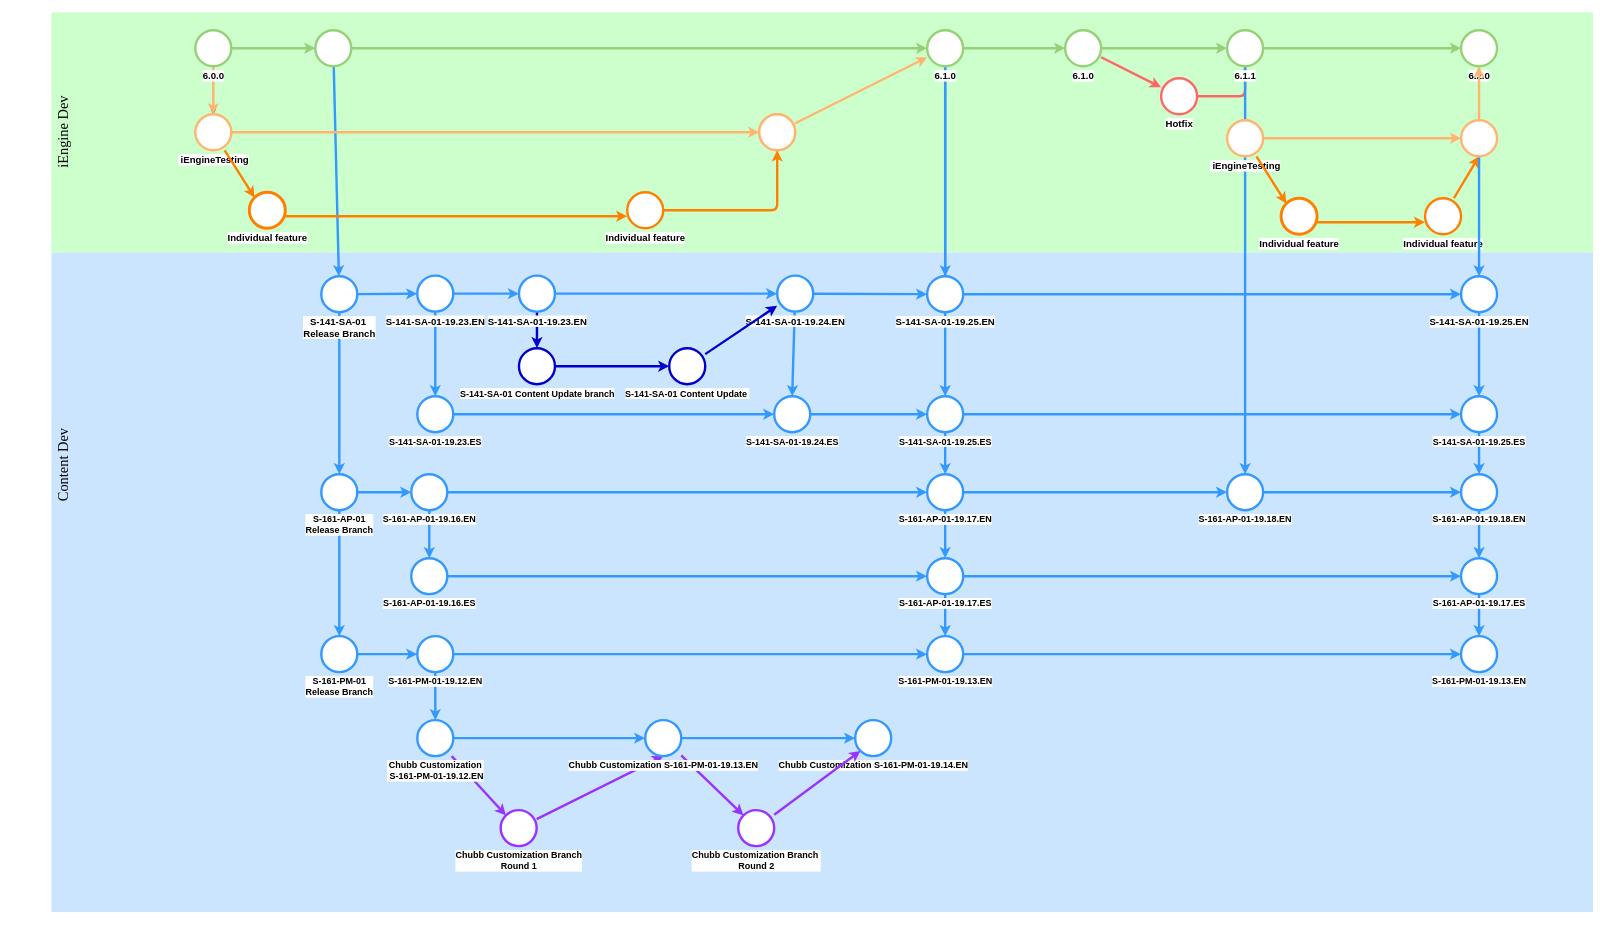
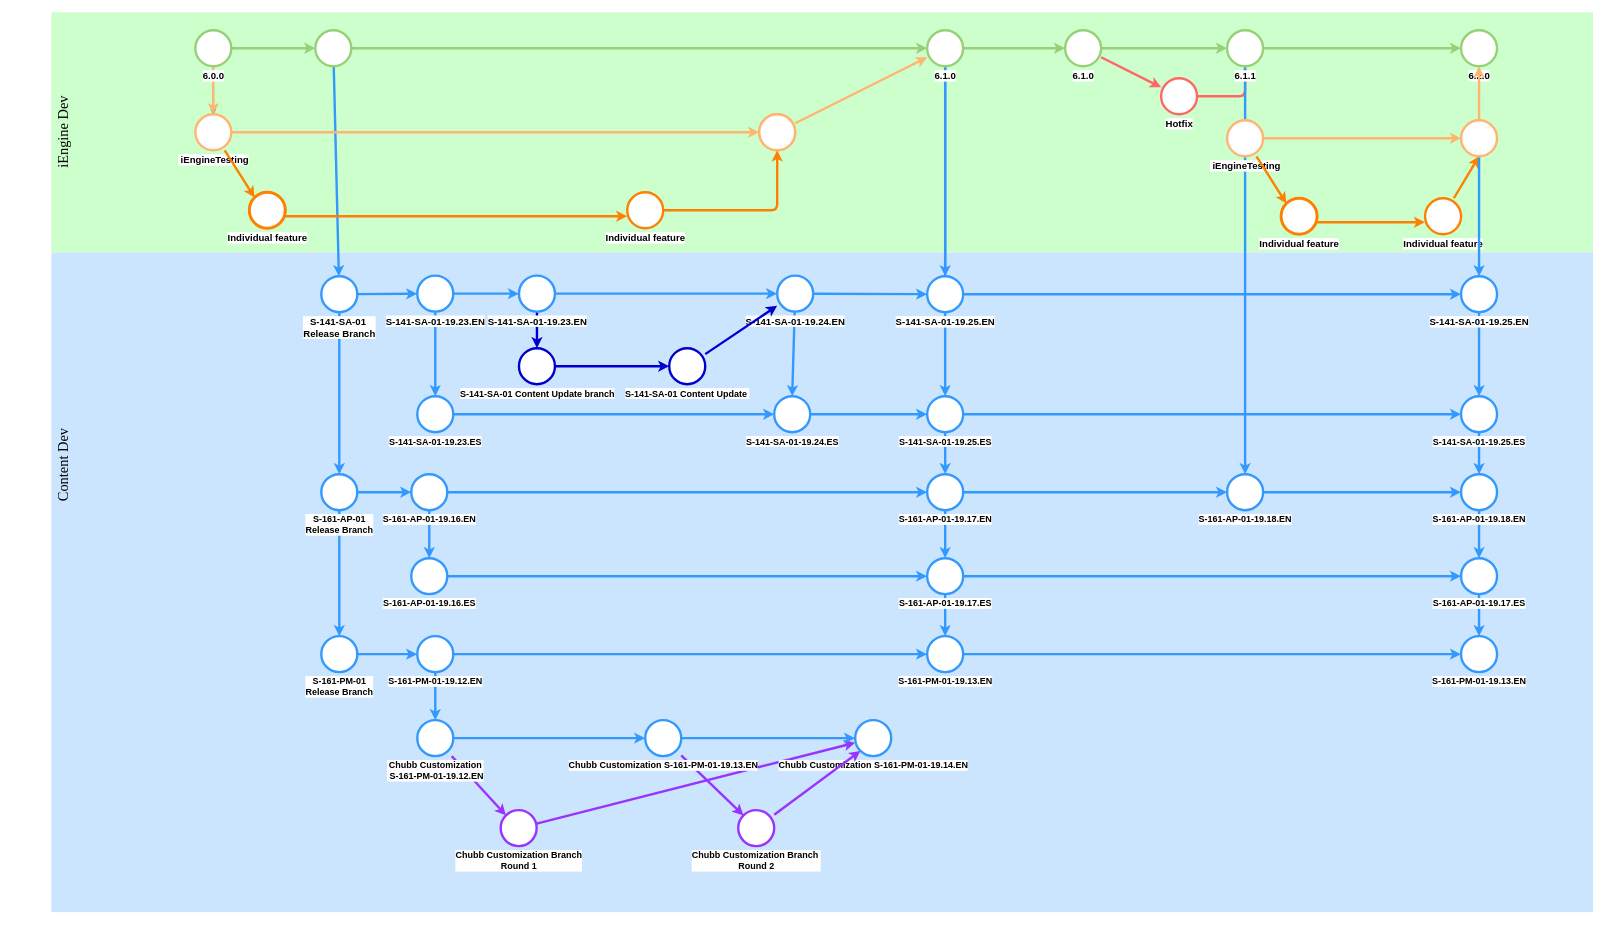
edge "Chubb Customization Branch Round 1" -> "Chubb Customization S-161-PM-01-19.13.EN": now "Chubb Customization Branch Round 1" -> "Chubb Customization S-161-PM-01-19.14.EN"
